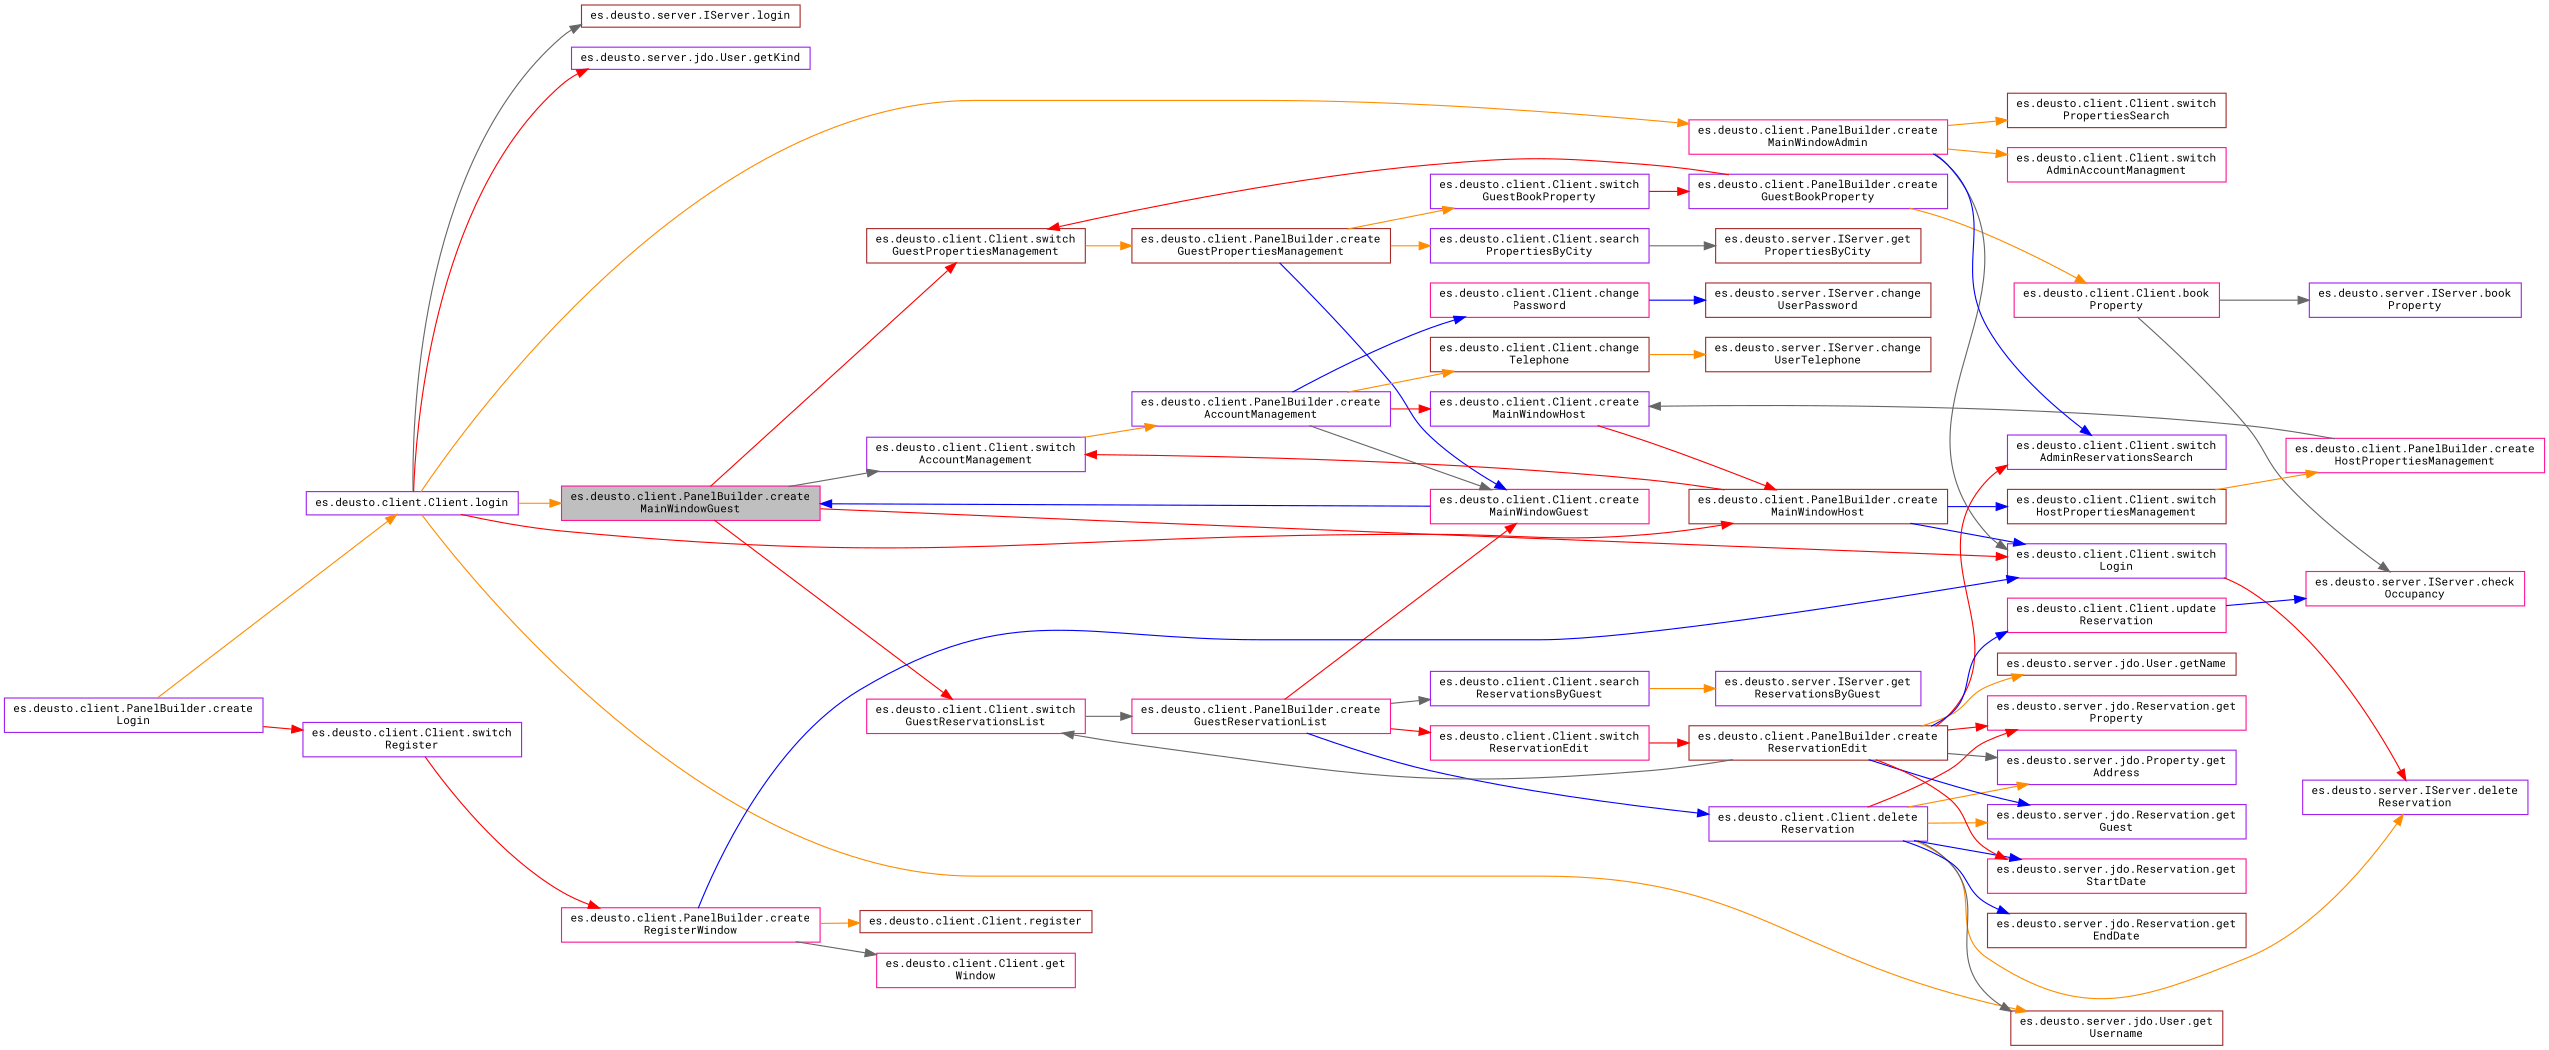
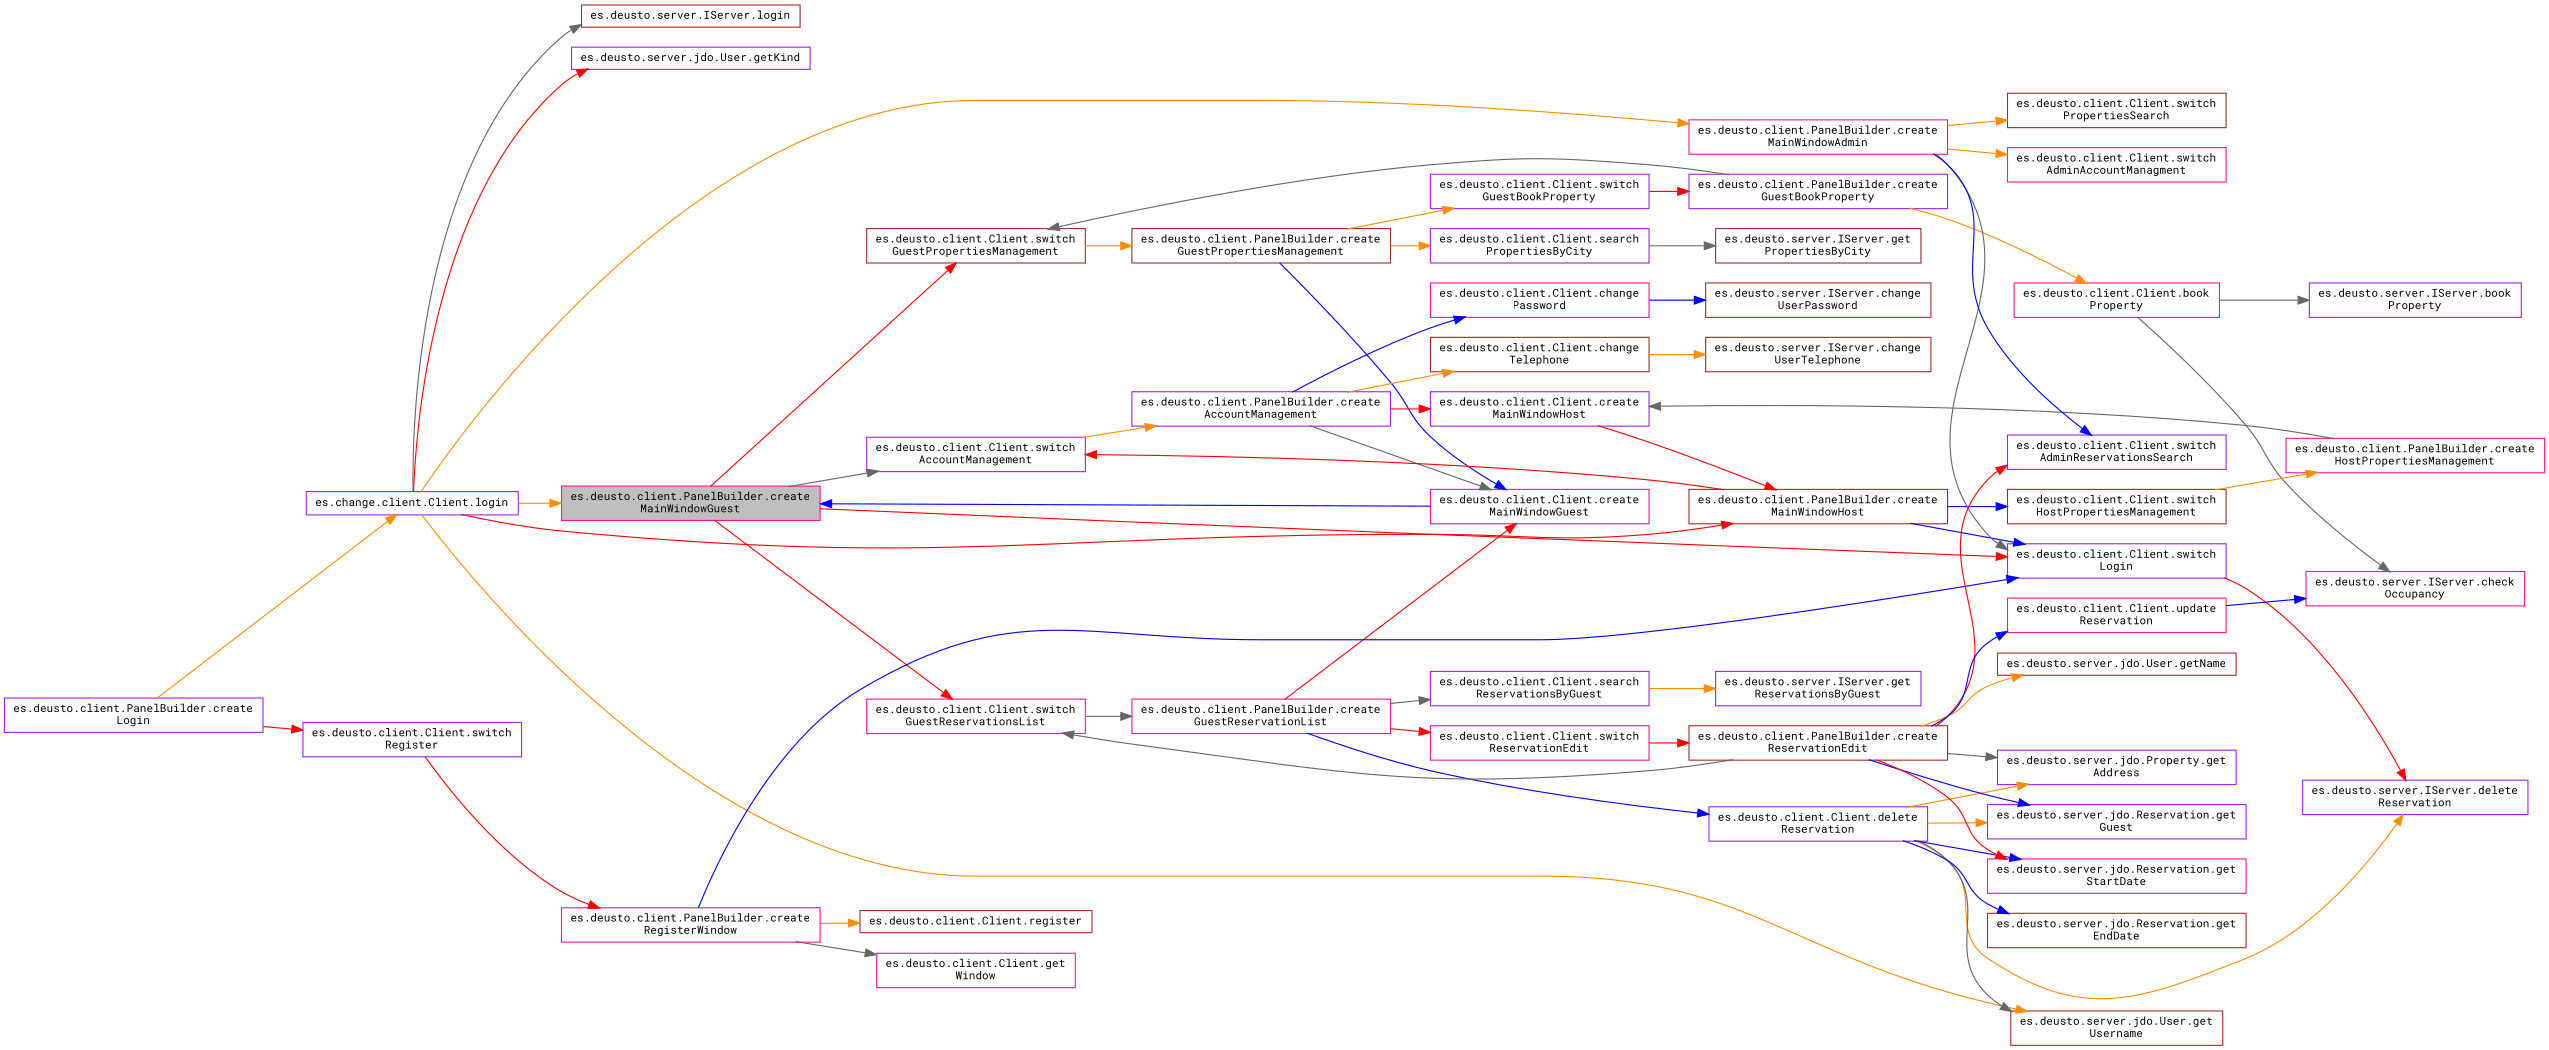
edge "es.deusto.client.PanelBuilder.create GuestBookProperty" -> "es.deusto.client.Client.switch GuestPropertiesManagement": color red -> gray40
node "es.deusto.client.Client.login": label "es.deusto.client.Client.login" -> "es.change.client.Client.login"
node "es.deusto.server.jdo.Reservation.get Property": removed
